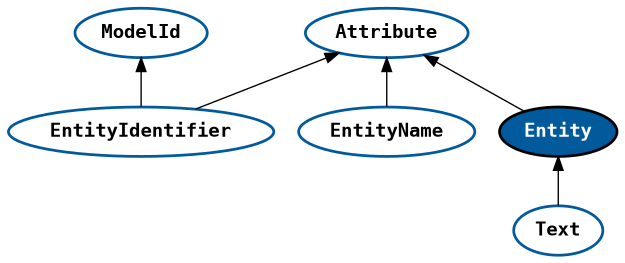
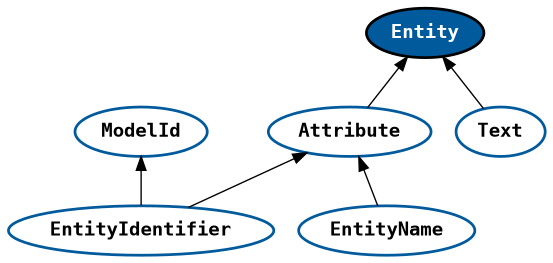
edge "Entity" -> "Attribute": reversed
